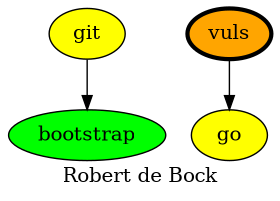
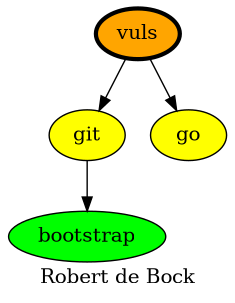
edge "vuls" -> "git": added
